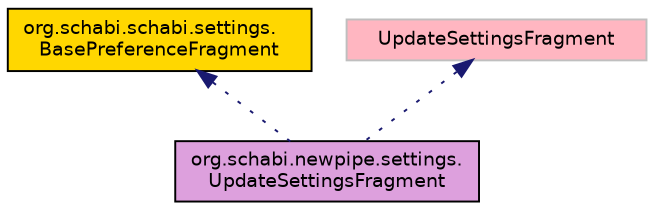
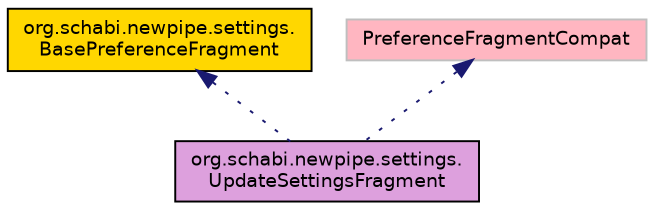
node "org.schabi.schabi.settings. BasePreferenceFragment": label "org.schabi.schabi.settings. BasePreferenceFragment" -> "org.schabi.newpipe.settings. BasePreferenceFragment"
node "UpdateSettingsFragment": label "UpdateSettingsFragment" -> "PreferenceFragmentCompat"
